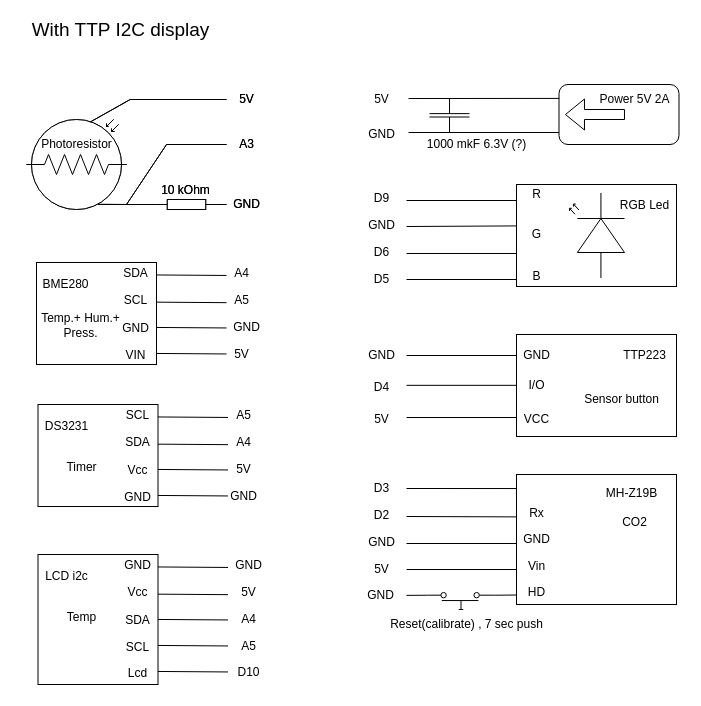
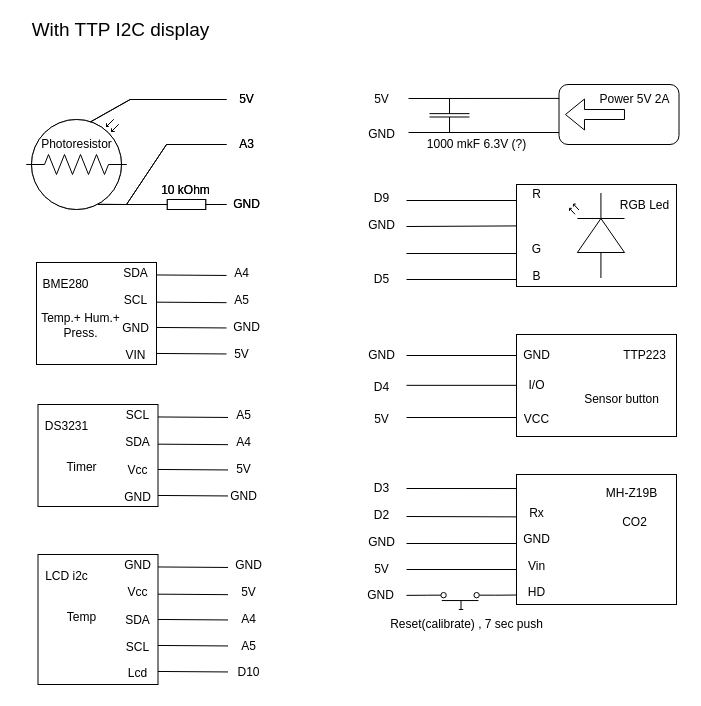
node "G": moved (537, 235) -> (537, 250)
node "D6": removed
